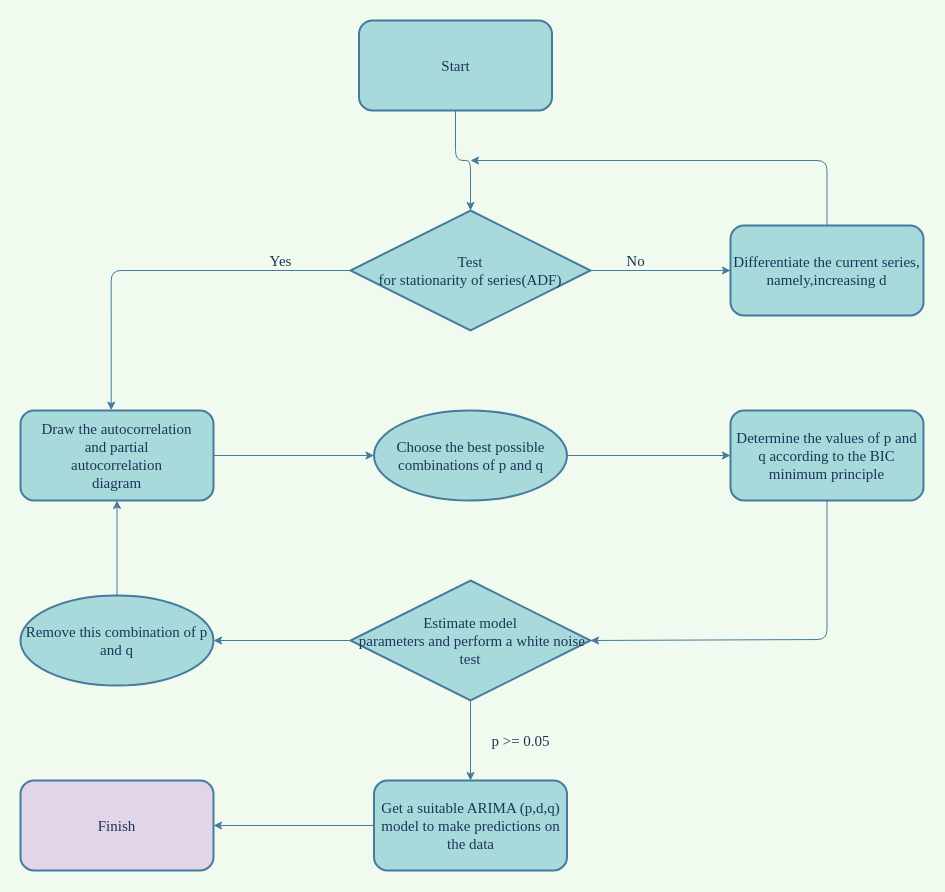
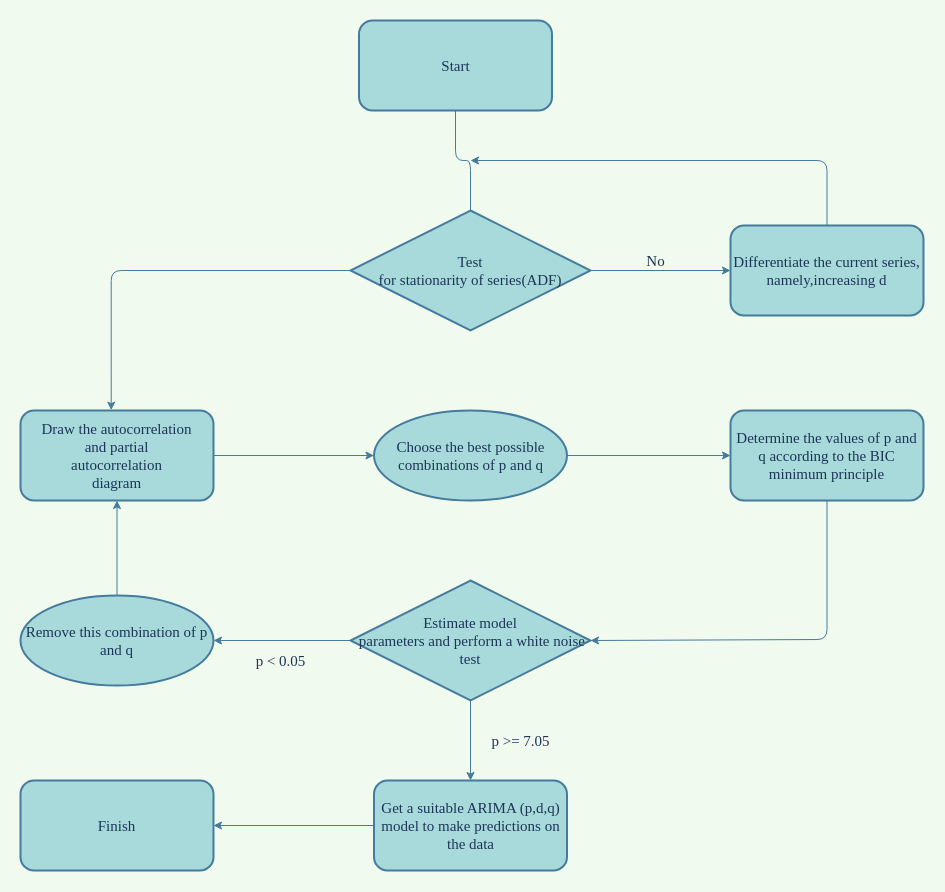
edge "Start" -> "Test for stationarity of series(ADF)": arrowhead classic -> none
node "Yes": removed
node "No": moved (636, 261) -> (656, 261)
node "p < 0.05": added
node "p >= 0.05": label "p >= 0.05" -> "p >= 7.05"
node "Finish": fillcolor #e1d5e7 -> #a8dadc
